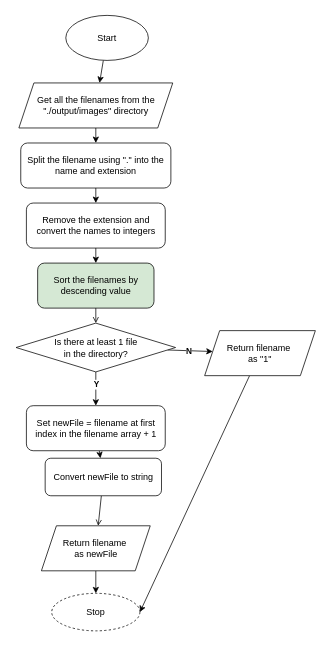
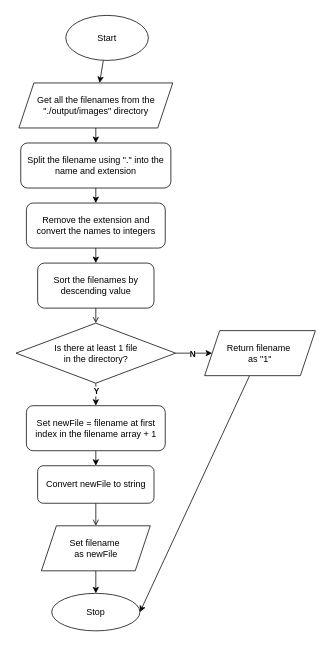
node "Sort the filenames by descending value": fillcolor #d5e8d4 -> #ffffff
node "Is there at least 1 file in the directory?": size 159x49 -> 159x60
node "Convert newFile to string": moved (103, 477) -> (96, 484)
node "Return filename as newFile": label "Return filename as newFile" -> "Set filename as newFile"
node "Stop": style dashed -> solid
